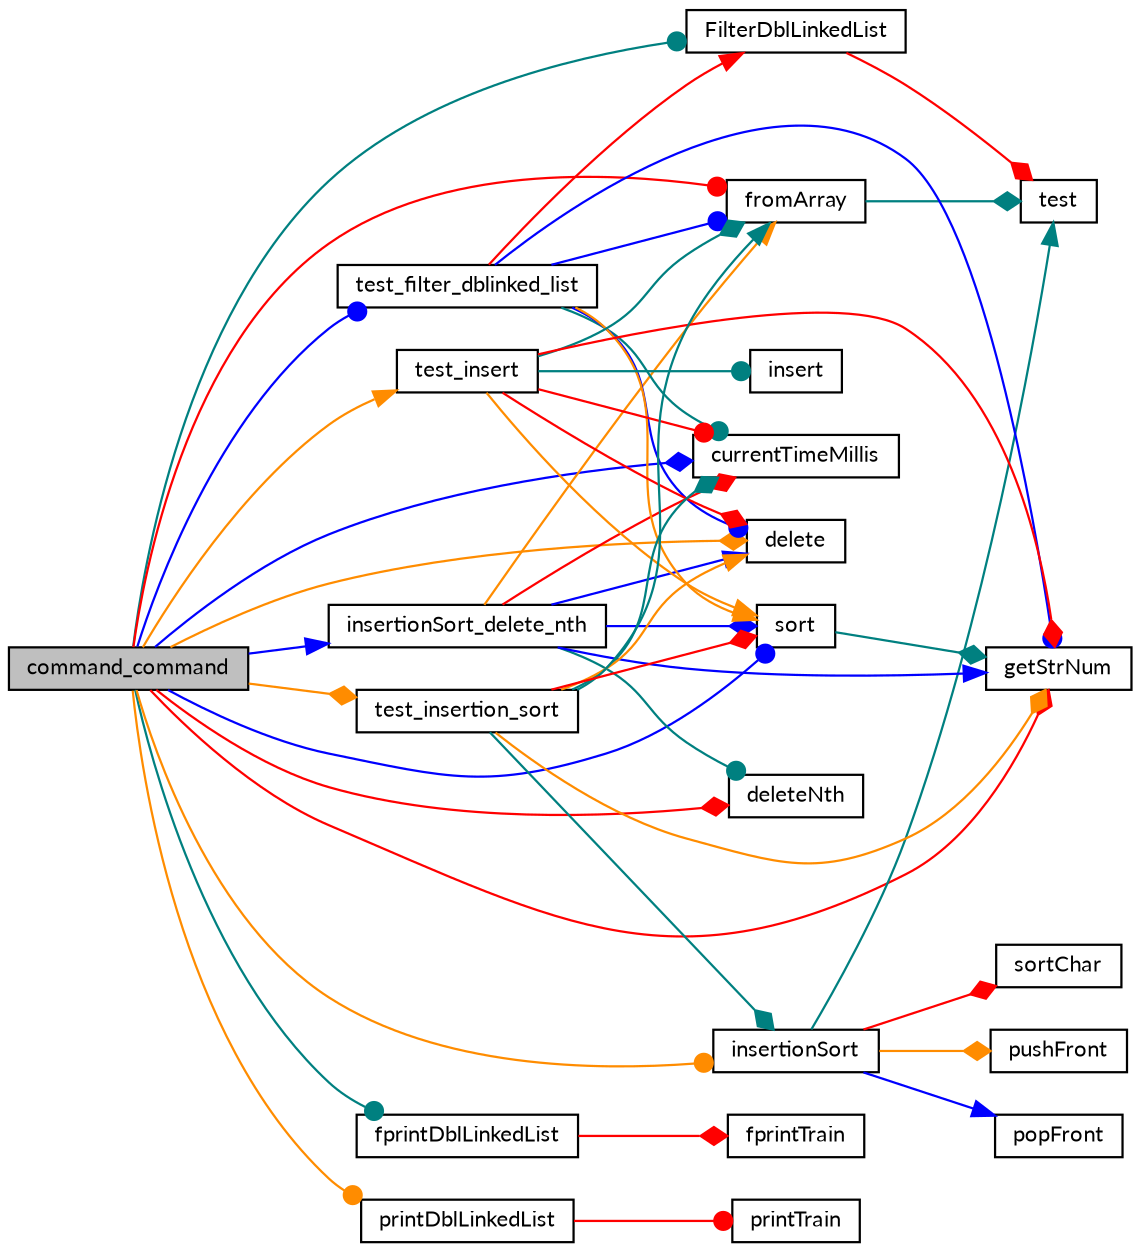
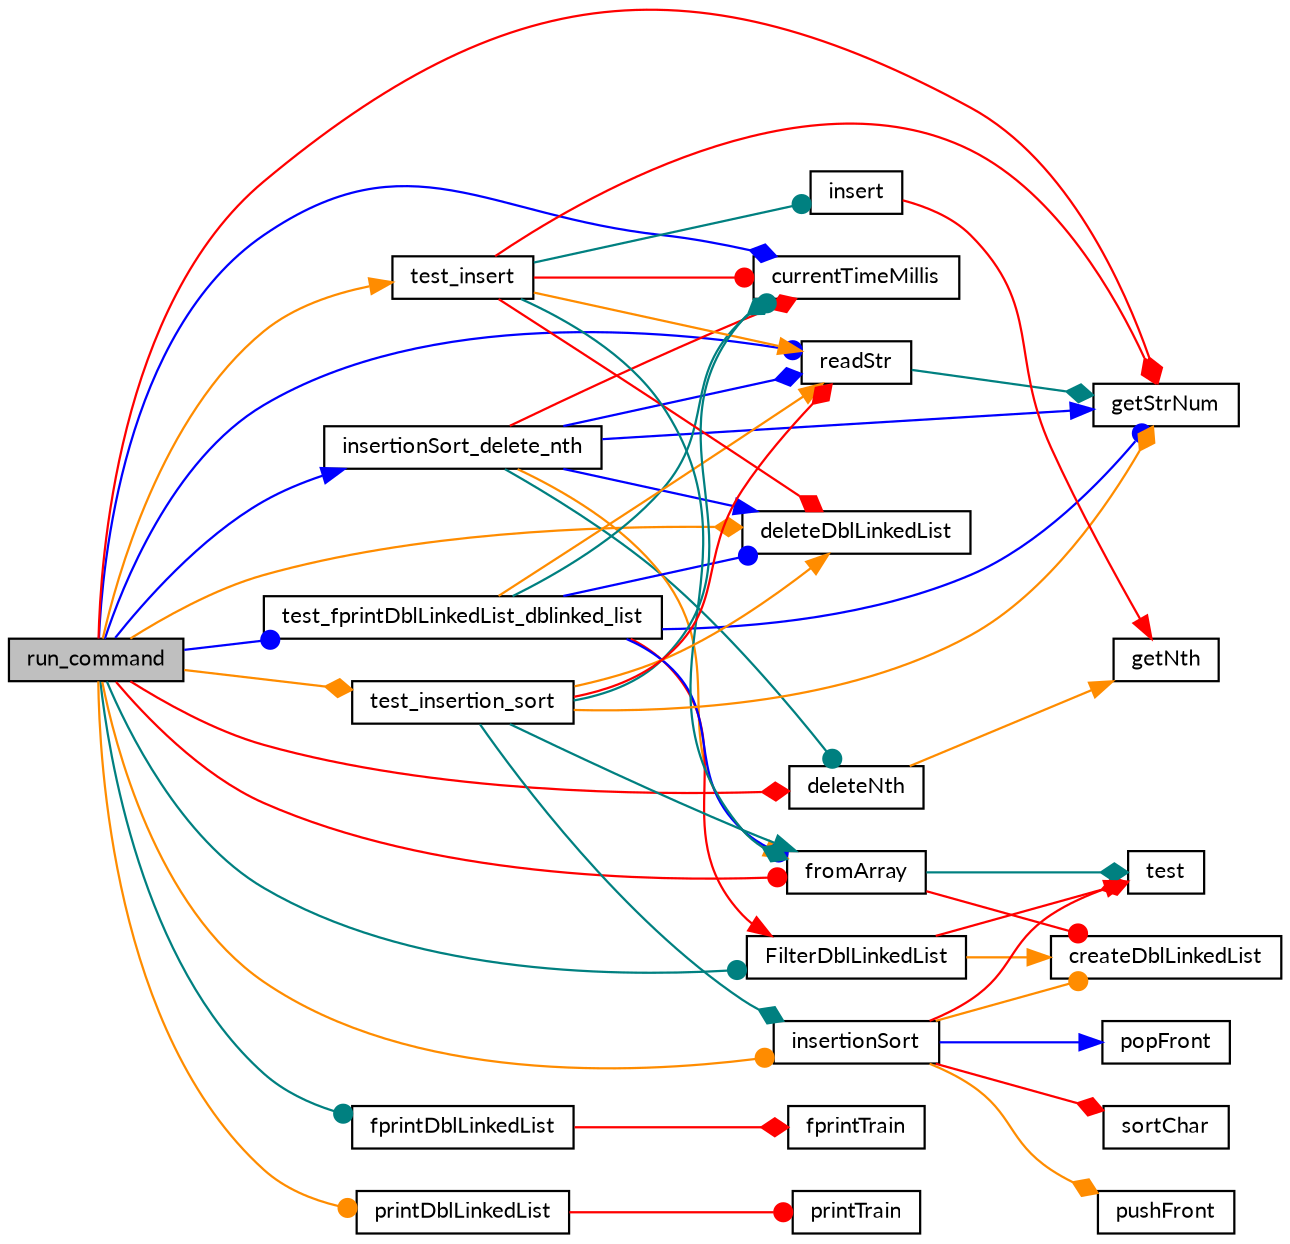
node "test_filter_dblinked_list": label "test_filter_dblinked_list" -> "test_fprintDblLinkedList_dblinked_list"
node "delete": label "delete" -> "deleteDblLinkedList"
node "sort": label "sort" -> "readStr"
edge "insertionSort" -> "test": color teal -> red
node "getNth": added
node "command_command": label "command_command" -> "run_command"
node "createDblLinkedList": added
